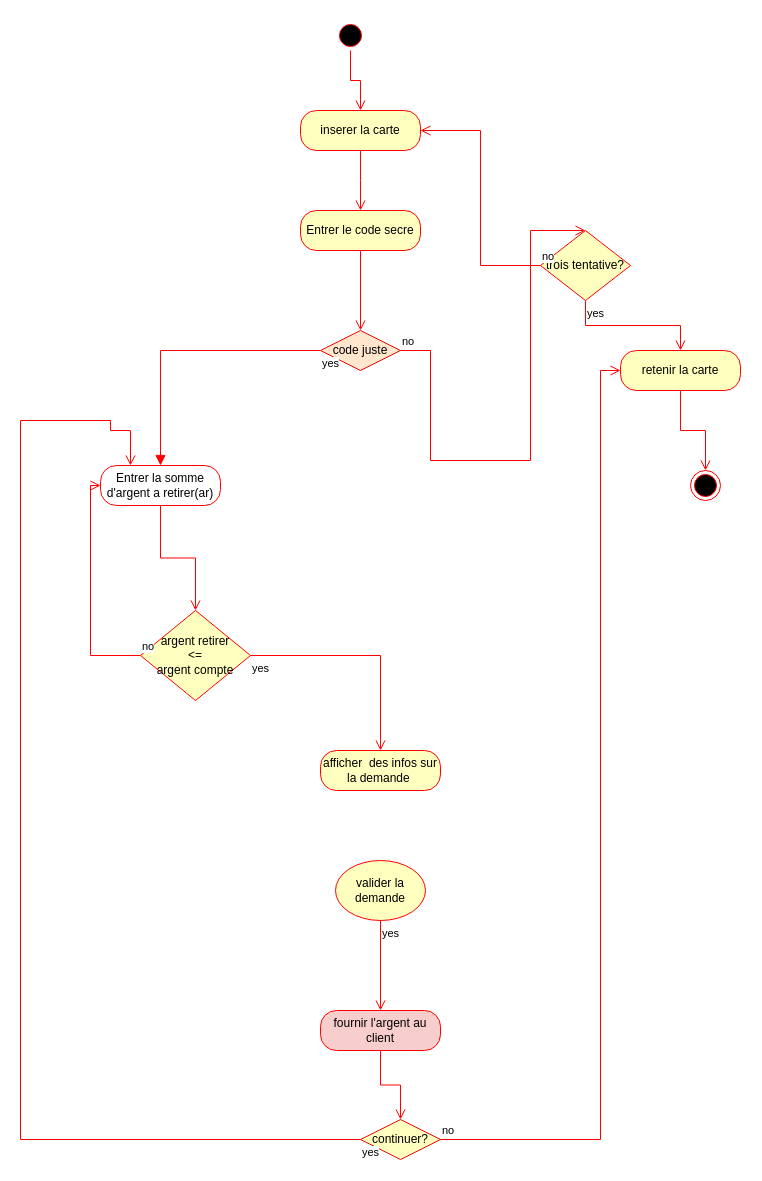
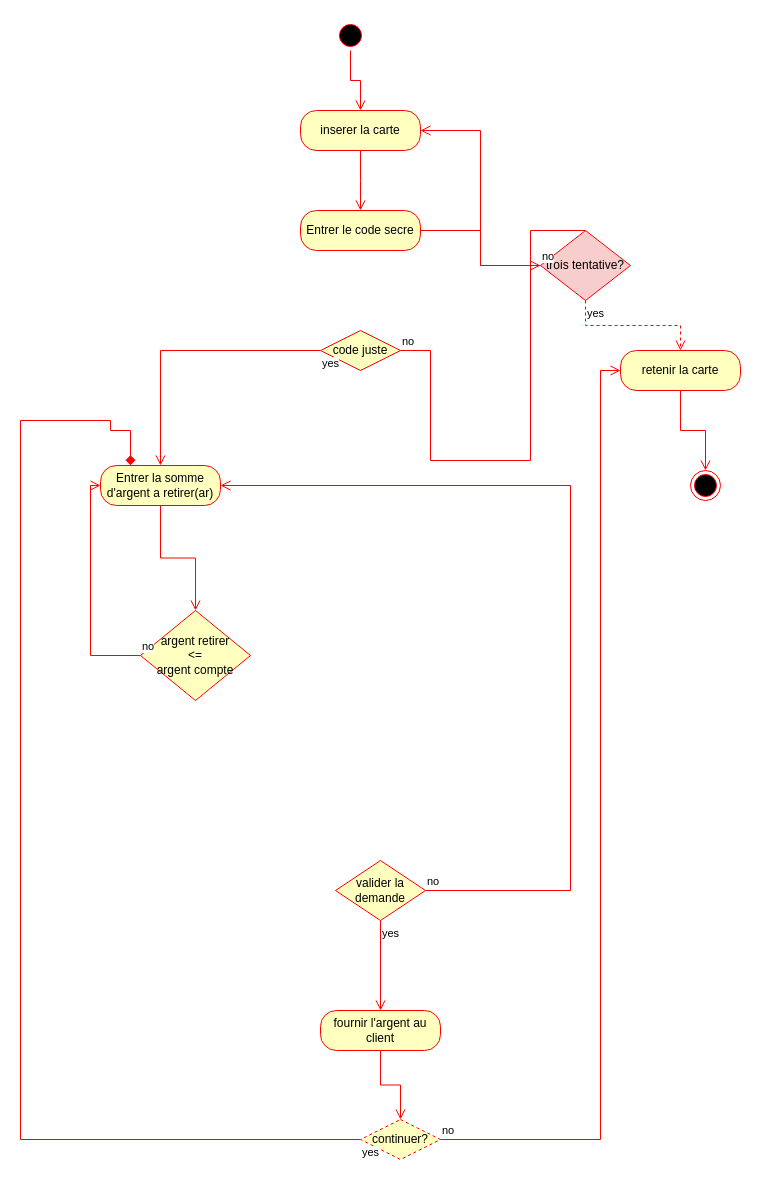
edge "code juste" -> "trois tentative?": arrowhead open -> none
node "trois tentative?": fillcolor #ffffc0 -> #f8cecc
edge "Entrer le code secre" -> "code juste": now "Entrer le code secre" -> "trois tentative?"
edge "trois tentative?" -> "retenir la carte": style solid -> dashed
node "code juste": fillcolor #ffe6cc -> #ffffc0
edge "code juste" -> "Entrer la somme d'argent a retirer(ar)": arrowhead block -> open
edge "continuer?" -> "Entrer la somme d'argent a retirer(ar)": arrowhead open -> diamond
node "Entrer la somme d'argent a retirer(ar)": fillcolor #ffffff -> #ffffc0
edge "valider la demande" -> "Entrer la somme d'argent a retirer(ar)": added, label "no"
edge "argent retirer <= argent compte" -> "afficher des infos sur la demande": removed, label "yes"
node "afficher des infos sur la demande": removed
node "valider la demande": shape ellipse -> diamond
node "fournir l'argent au client": fillcolor #f8cecc -> #ffffc0
node "continuer?": style solid -> dashed
